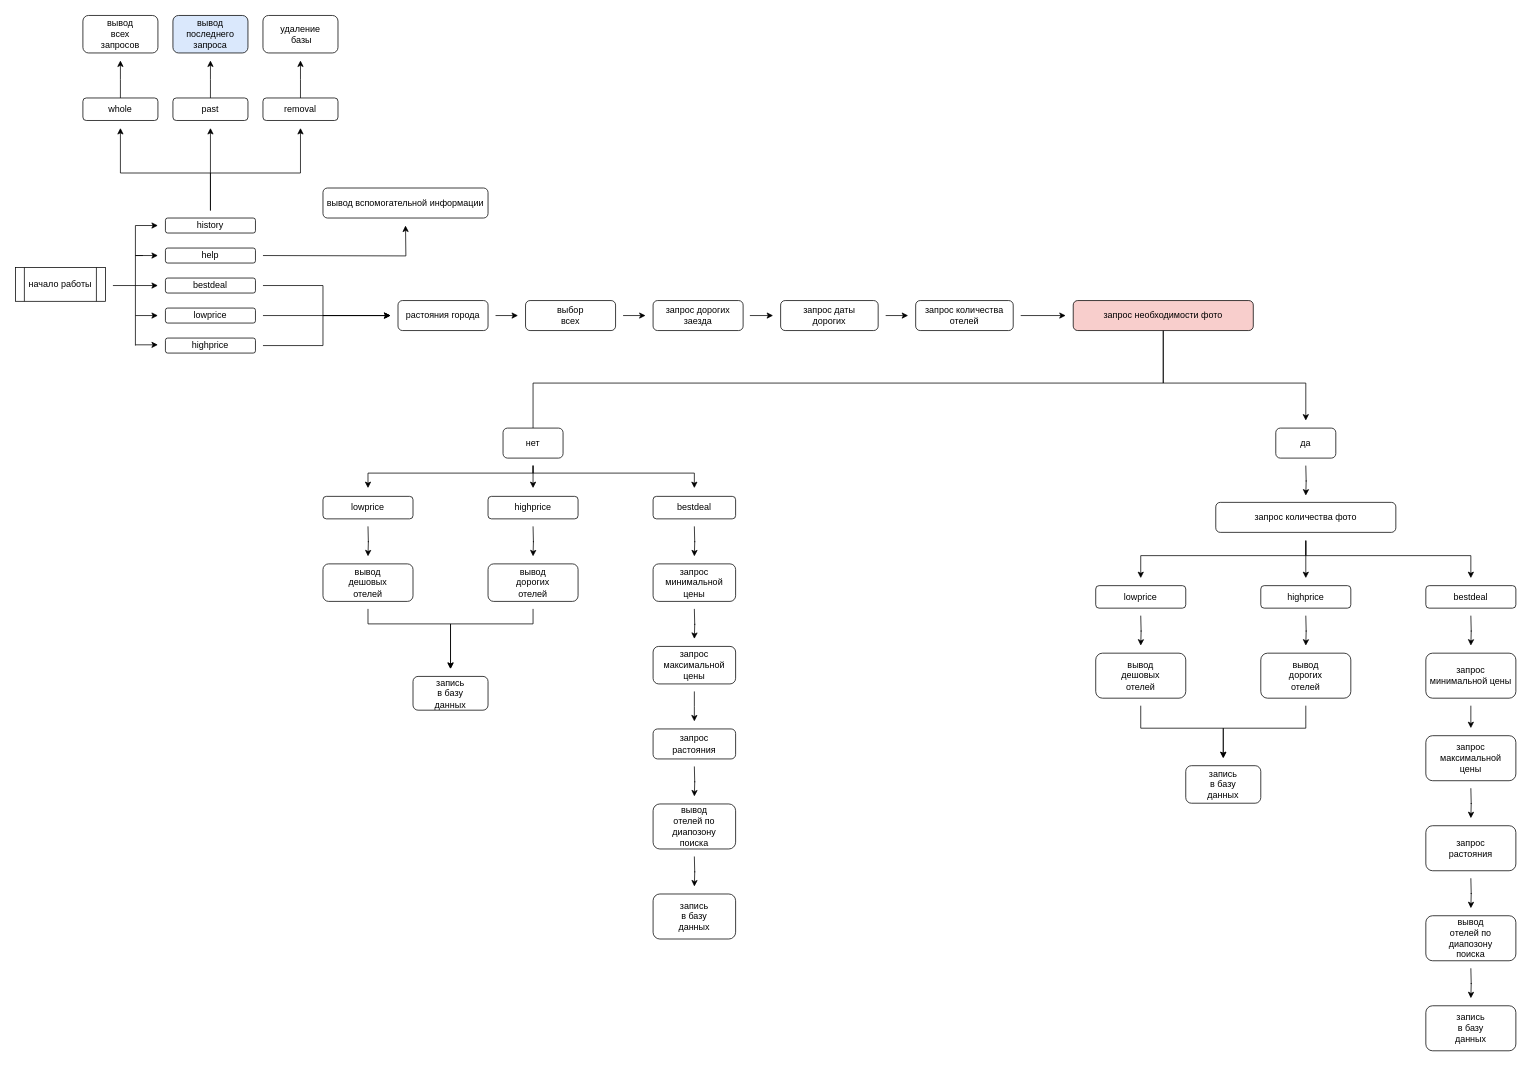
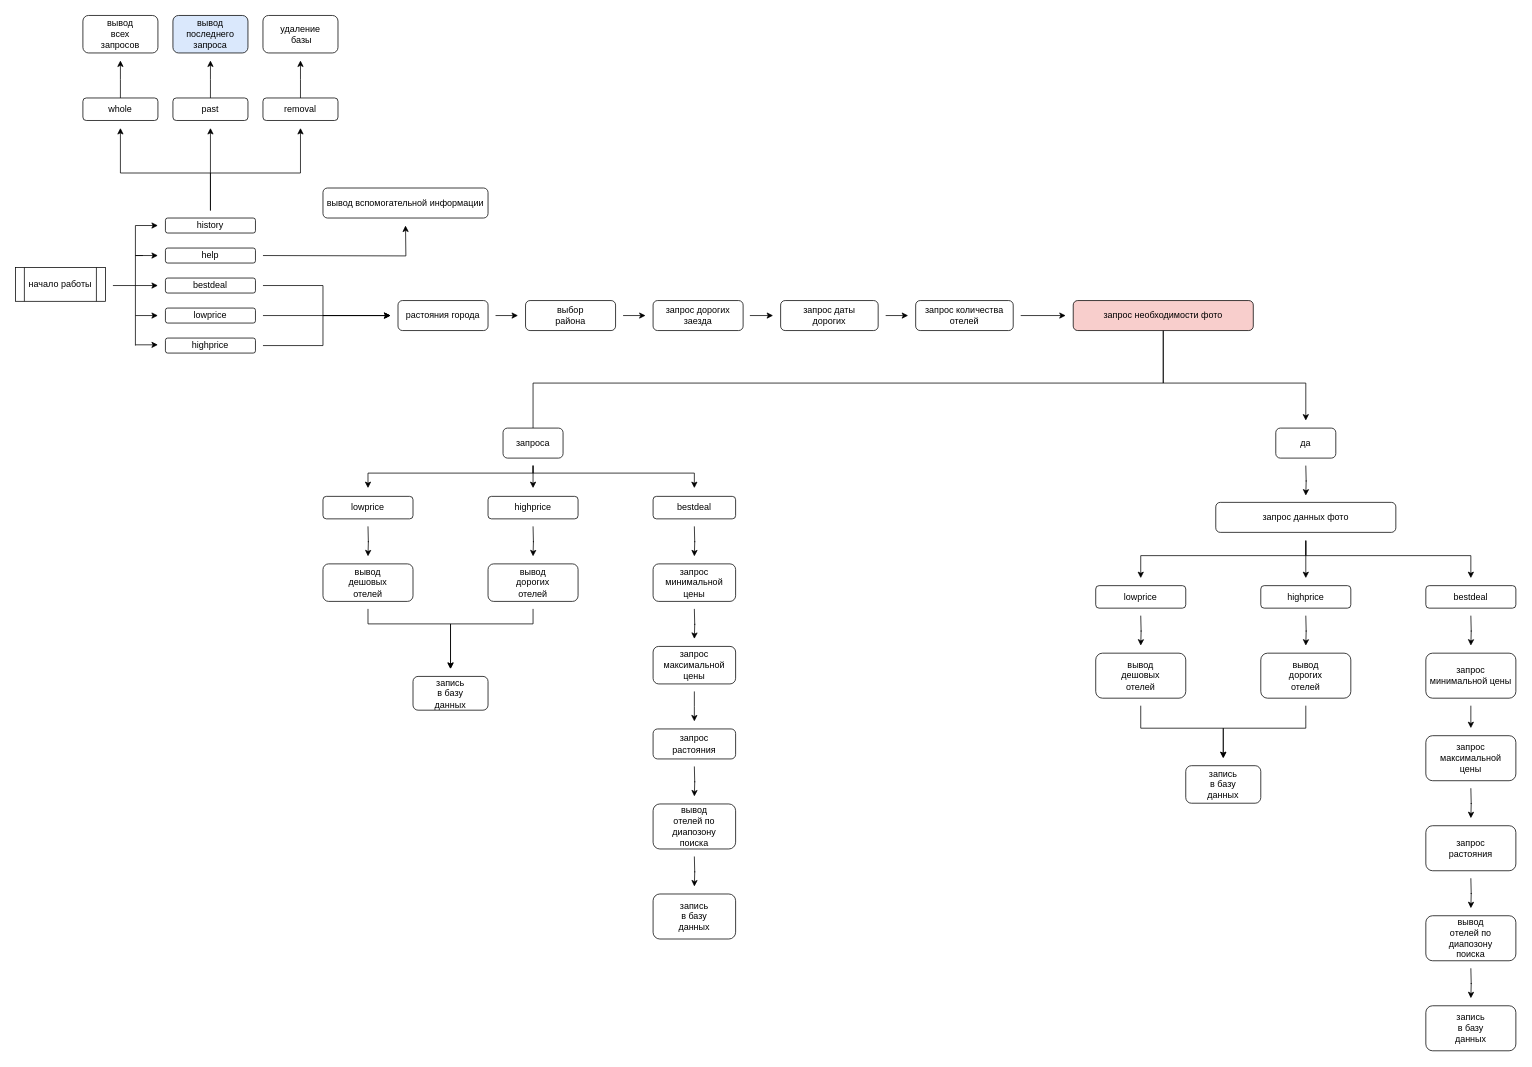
node "выбор всех": label "выбор всех" -> "выбор района"
node "нет": label "нет" -> "запроса"
node "запрос количества фото": label "запрос количества фото" -> "запрос данных фото"
